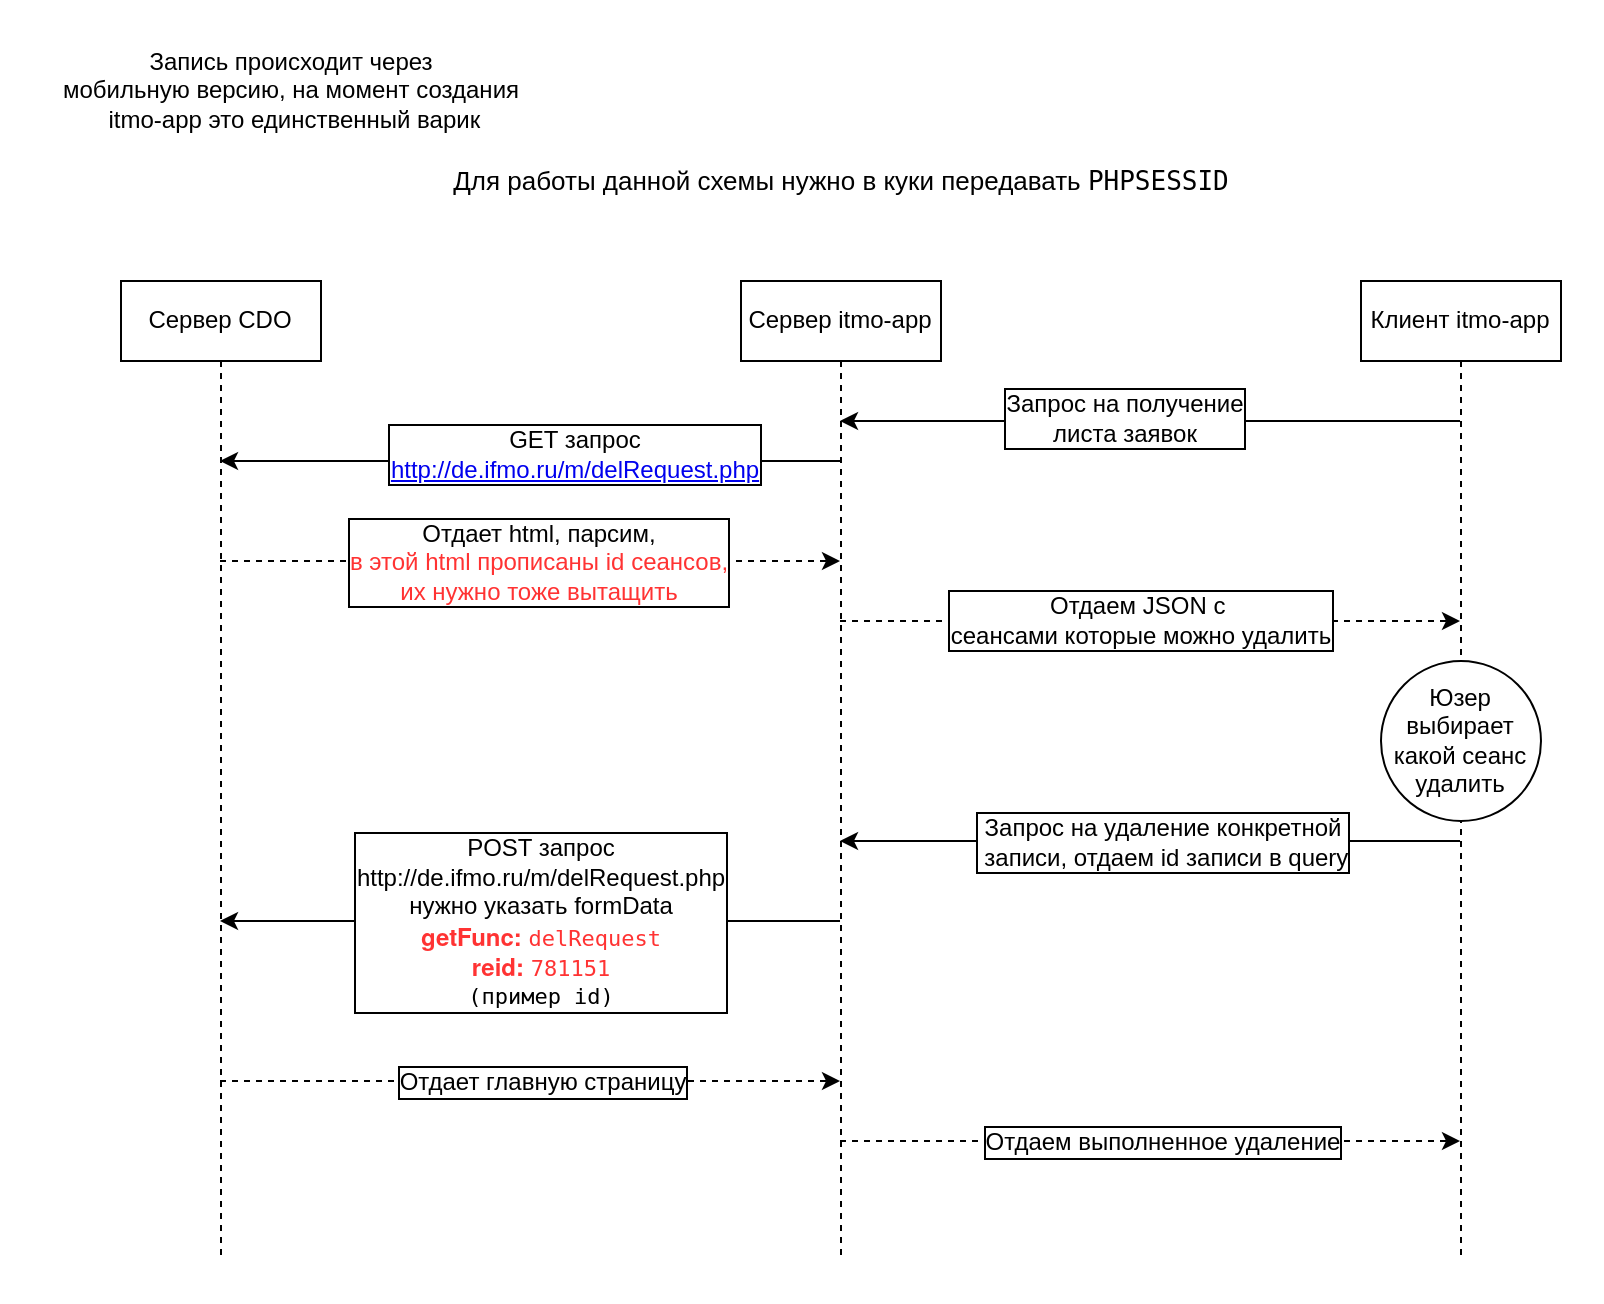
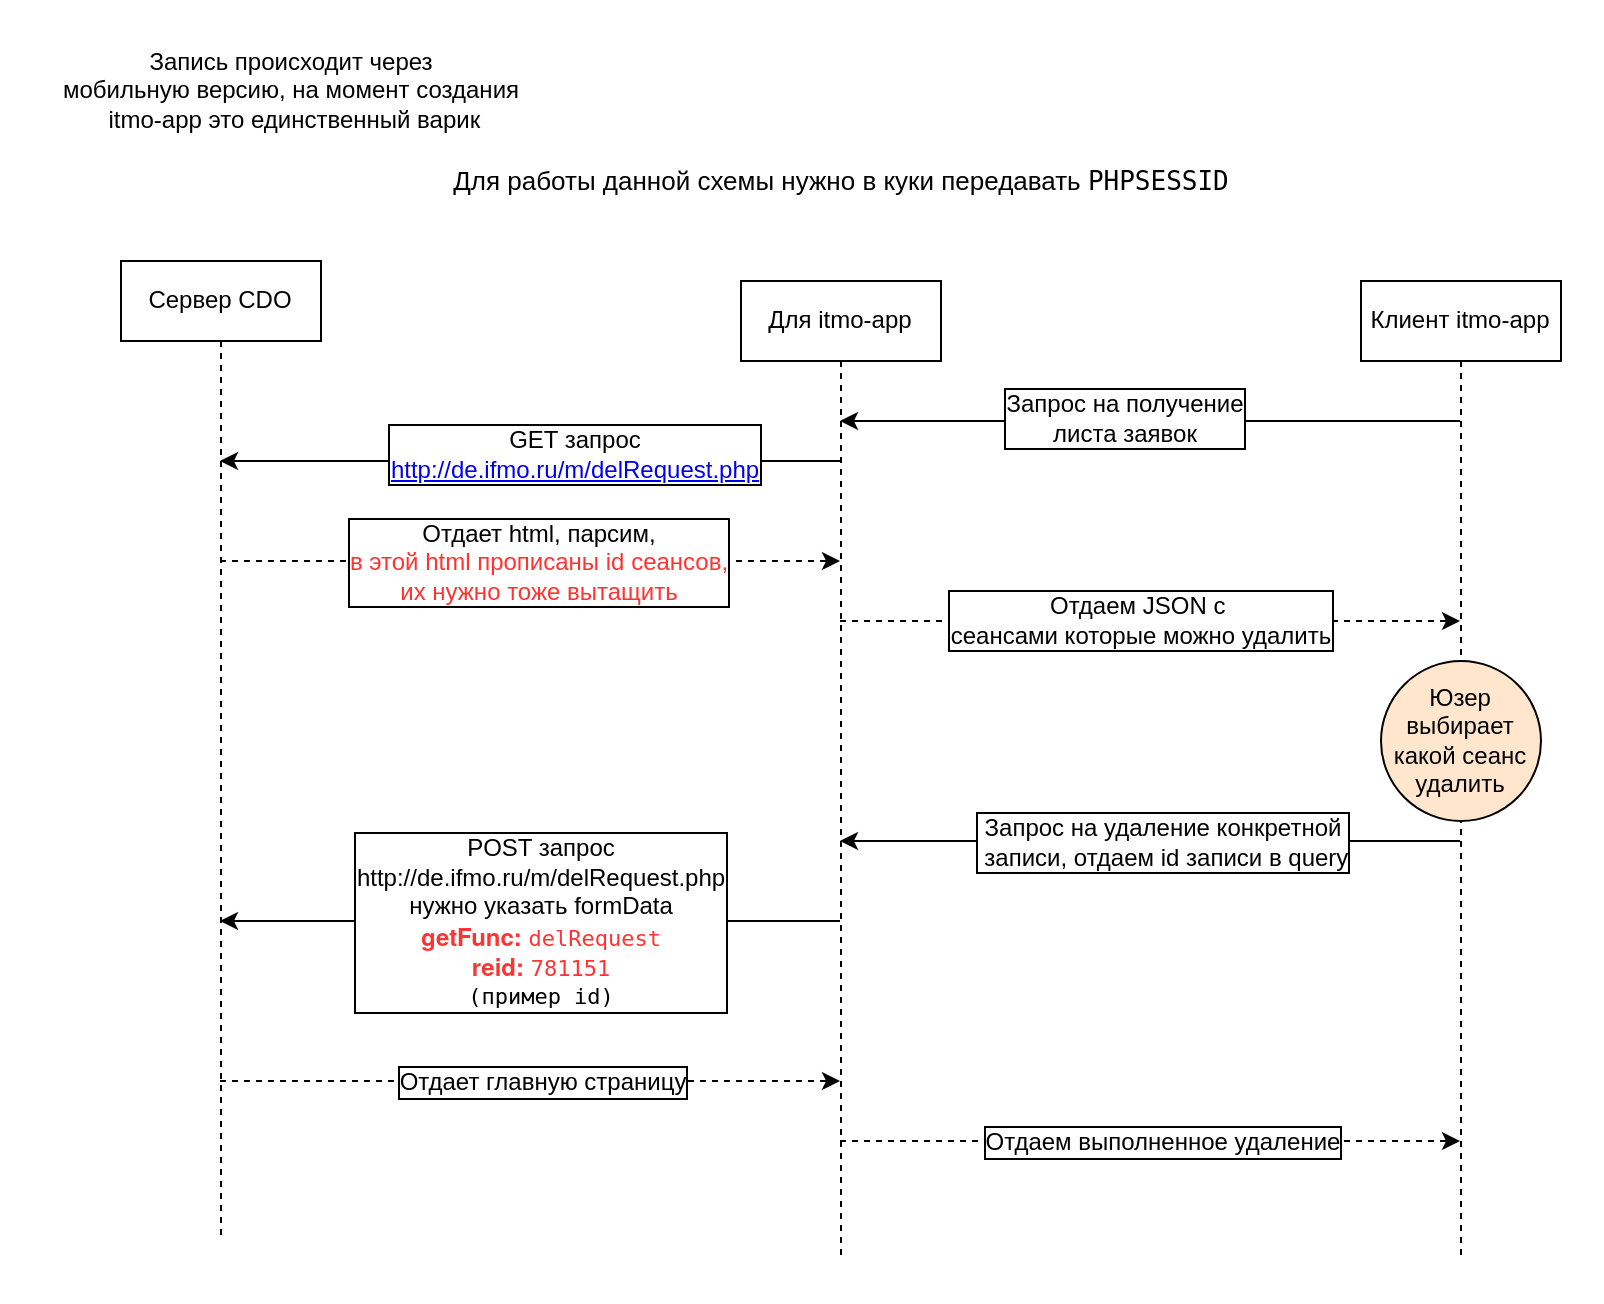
node "Сервер itmo-app": label "Сервер itmo-app" -> "Для itmo-app"
node "Юзер выбирает какой сеанс удалить": fillcolor #ffffff -> #ffe6cc
node "Сервер CDO": moved (221, 771) -> (221, 751)
